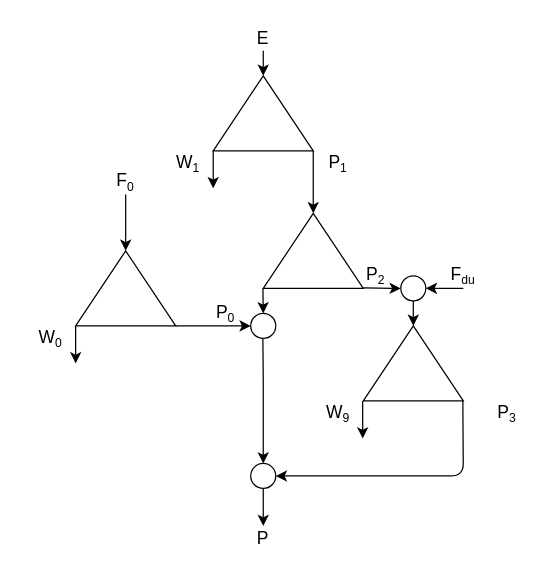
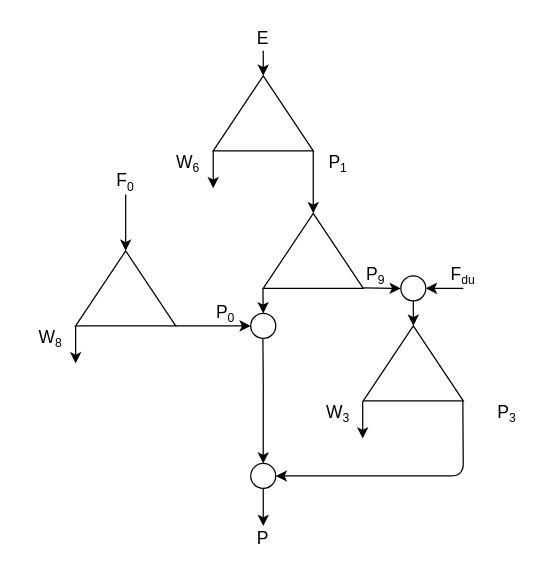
node "W1": label "W1" -> "W6"
node "P2": label "P2" -> "P9"
node "W0": label "W0" -> "W8"
node "W9": label "W9" -> "W3"
